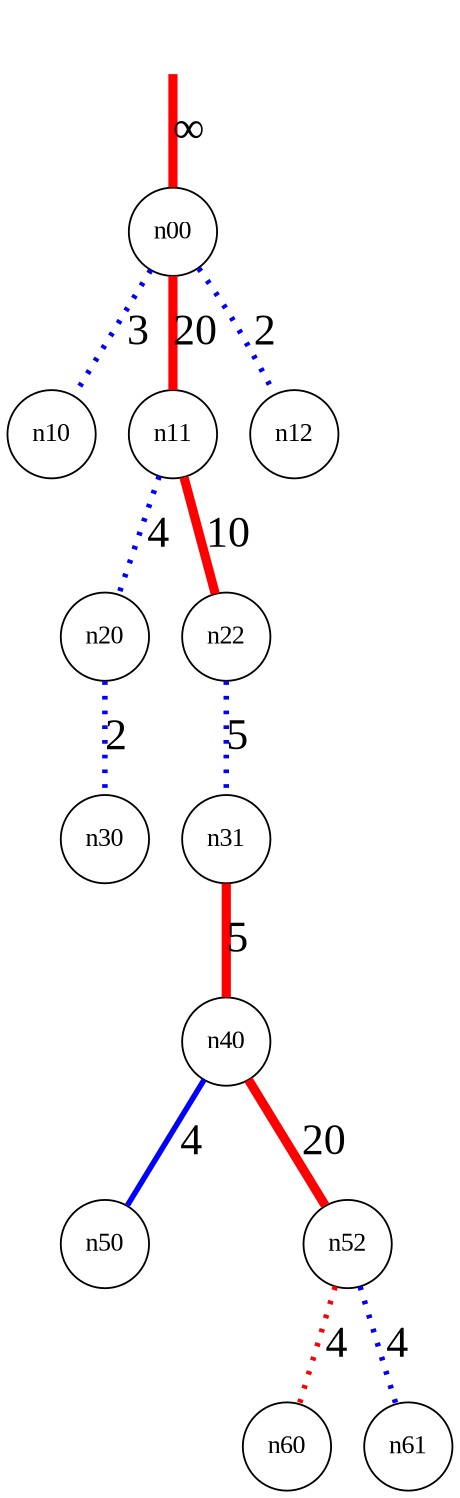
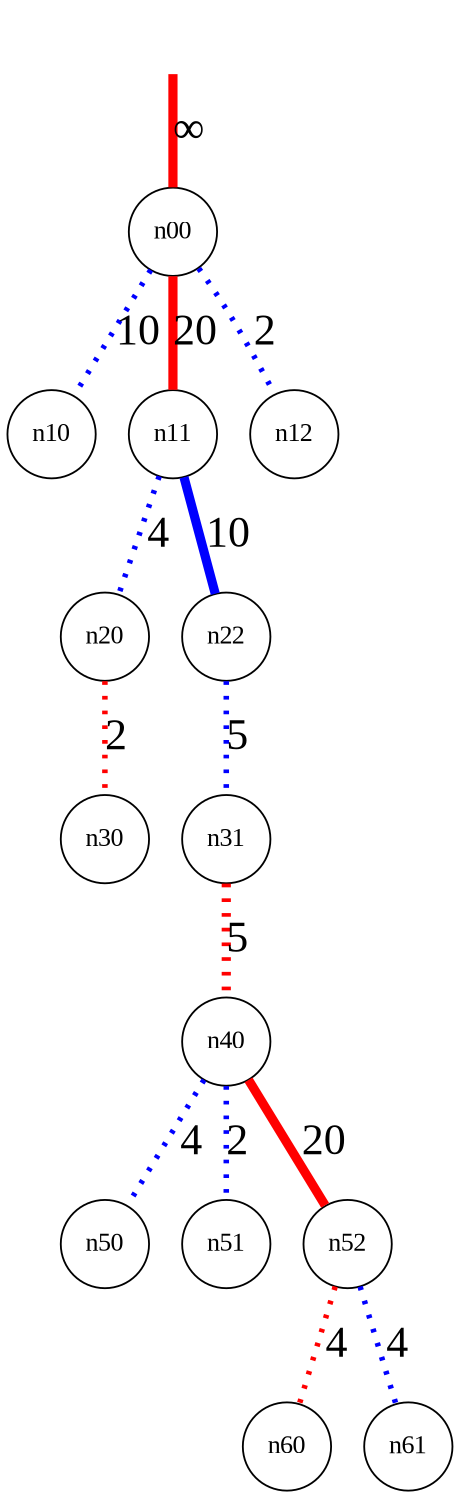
edge "n00" -- "n10": label "3" -> "10"
edge "n11" -- "n22": color red -> blue
edge "n20" -- "n30": color blue -> red
edge "n31" -- "n40": style solid -> dotted
edge "n40" -- "n50": style solid -> dotted
node "n51": added
